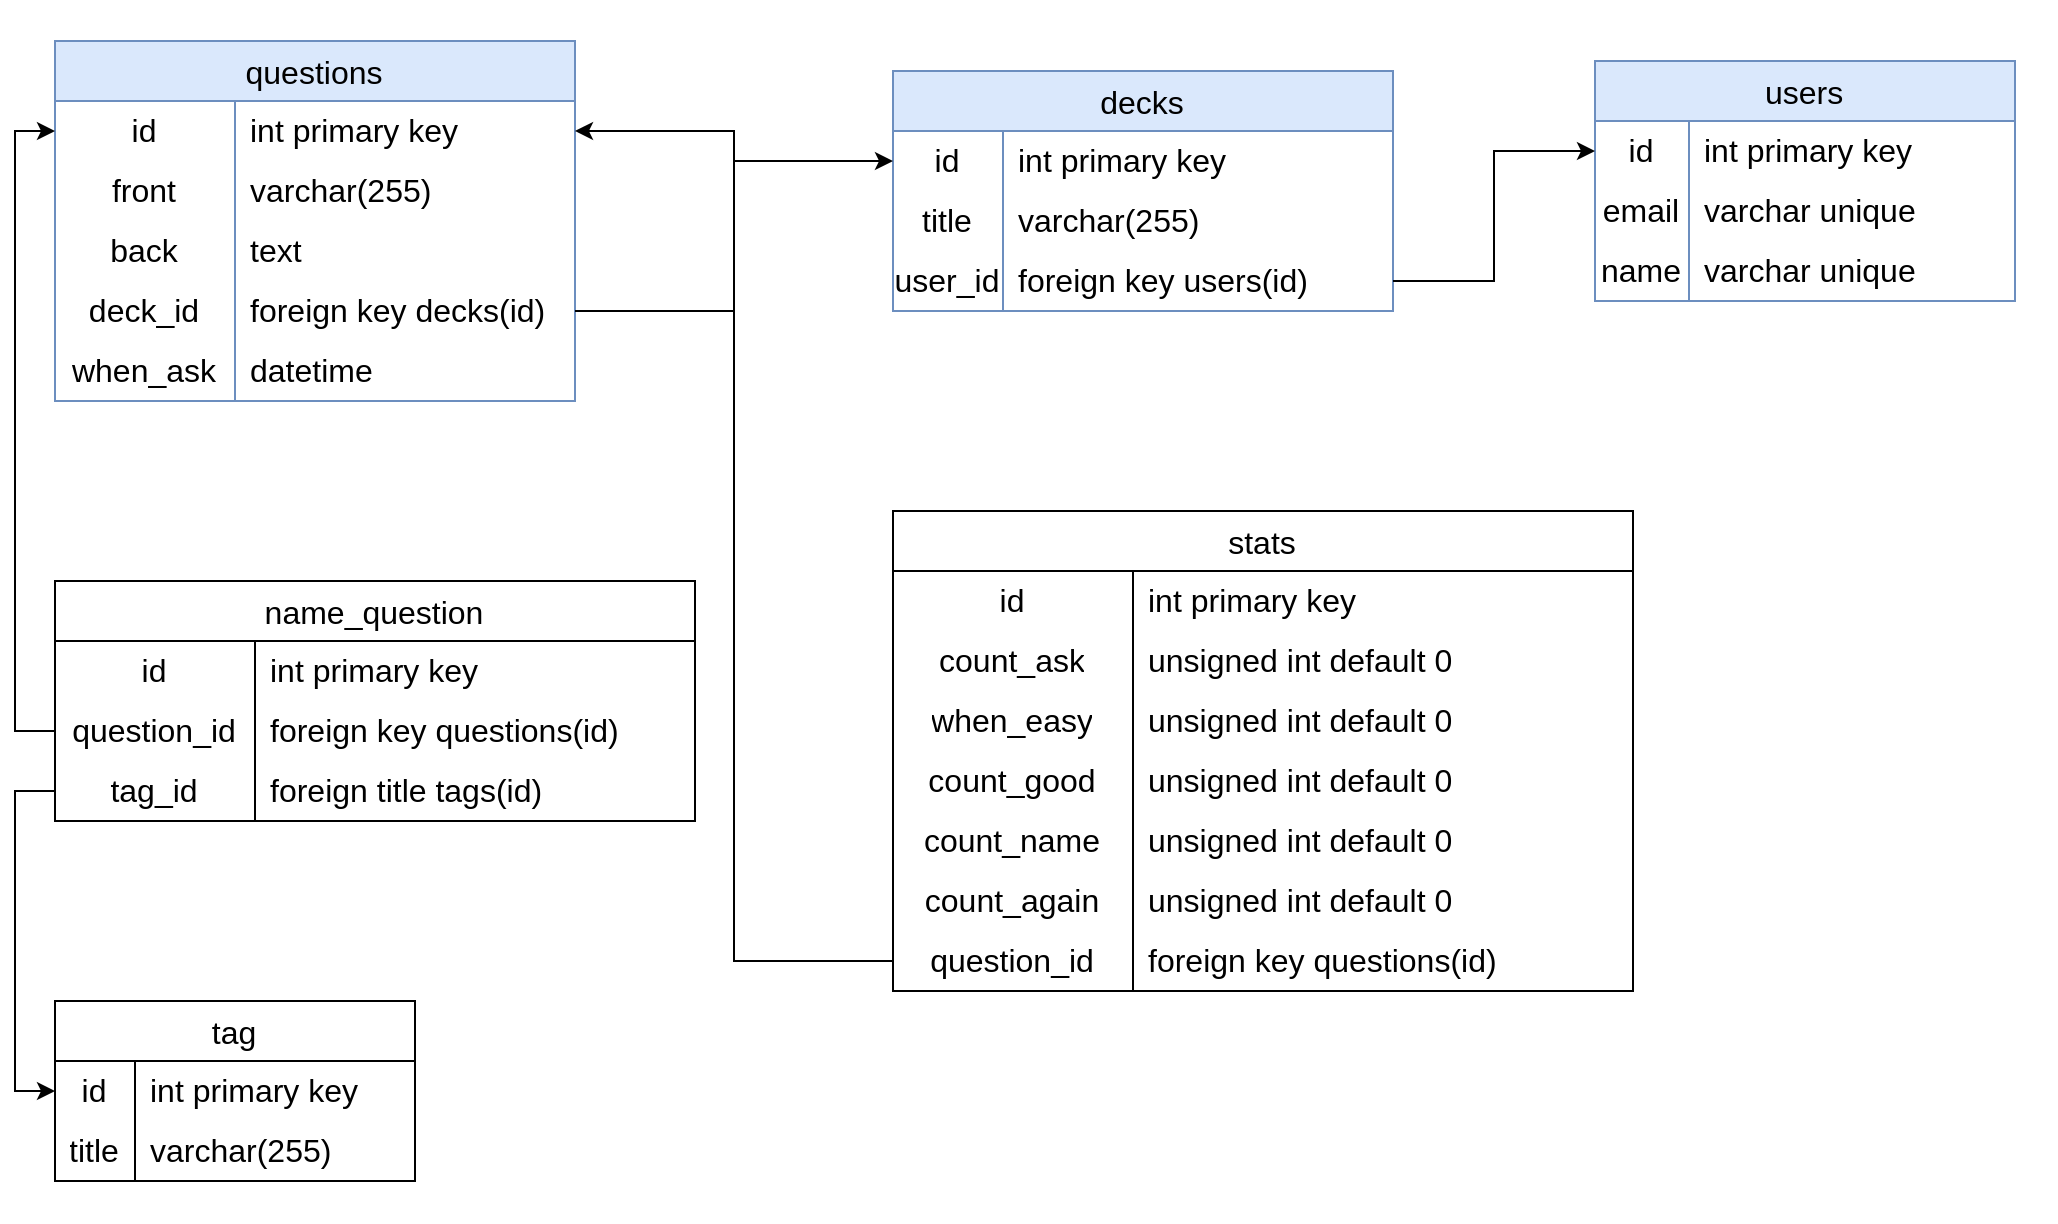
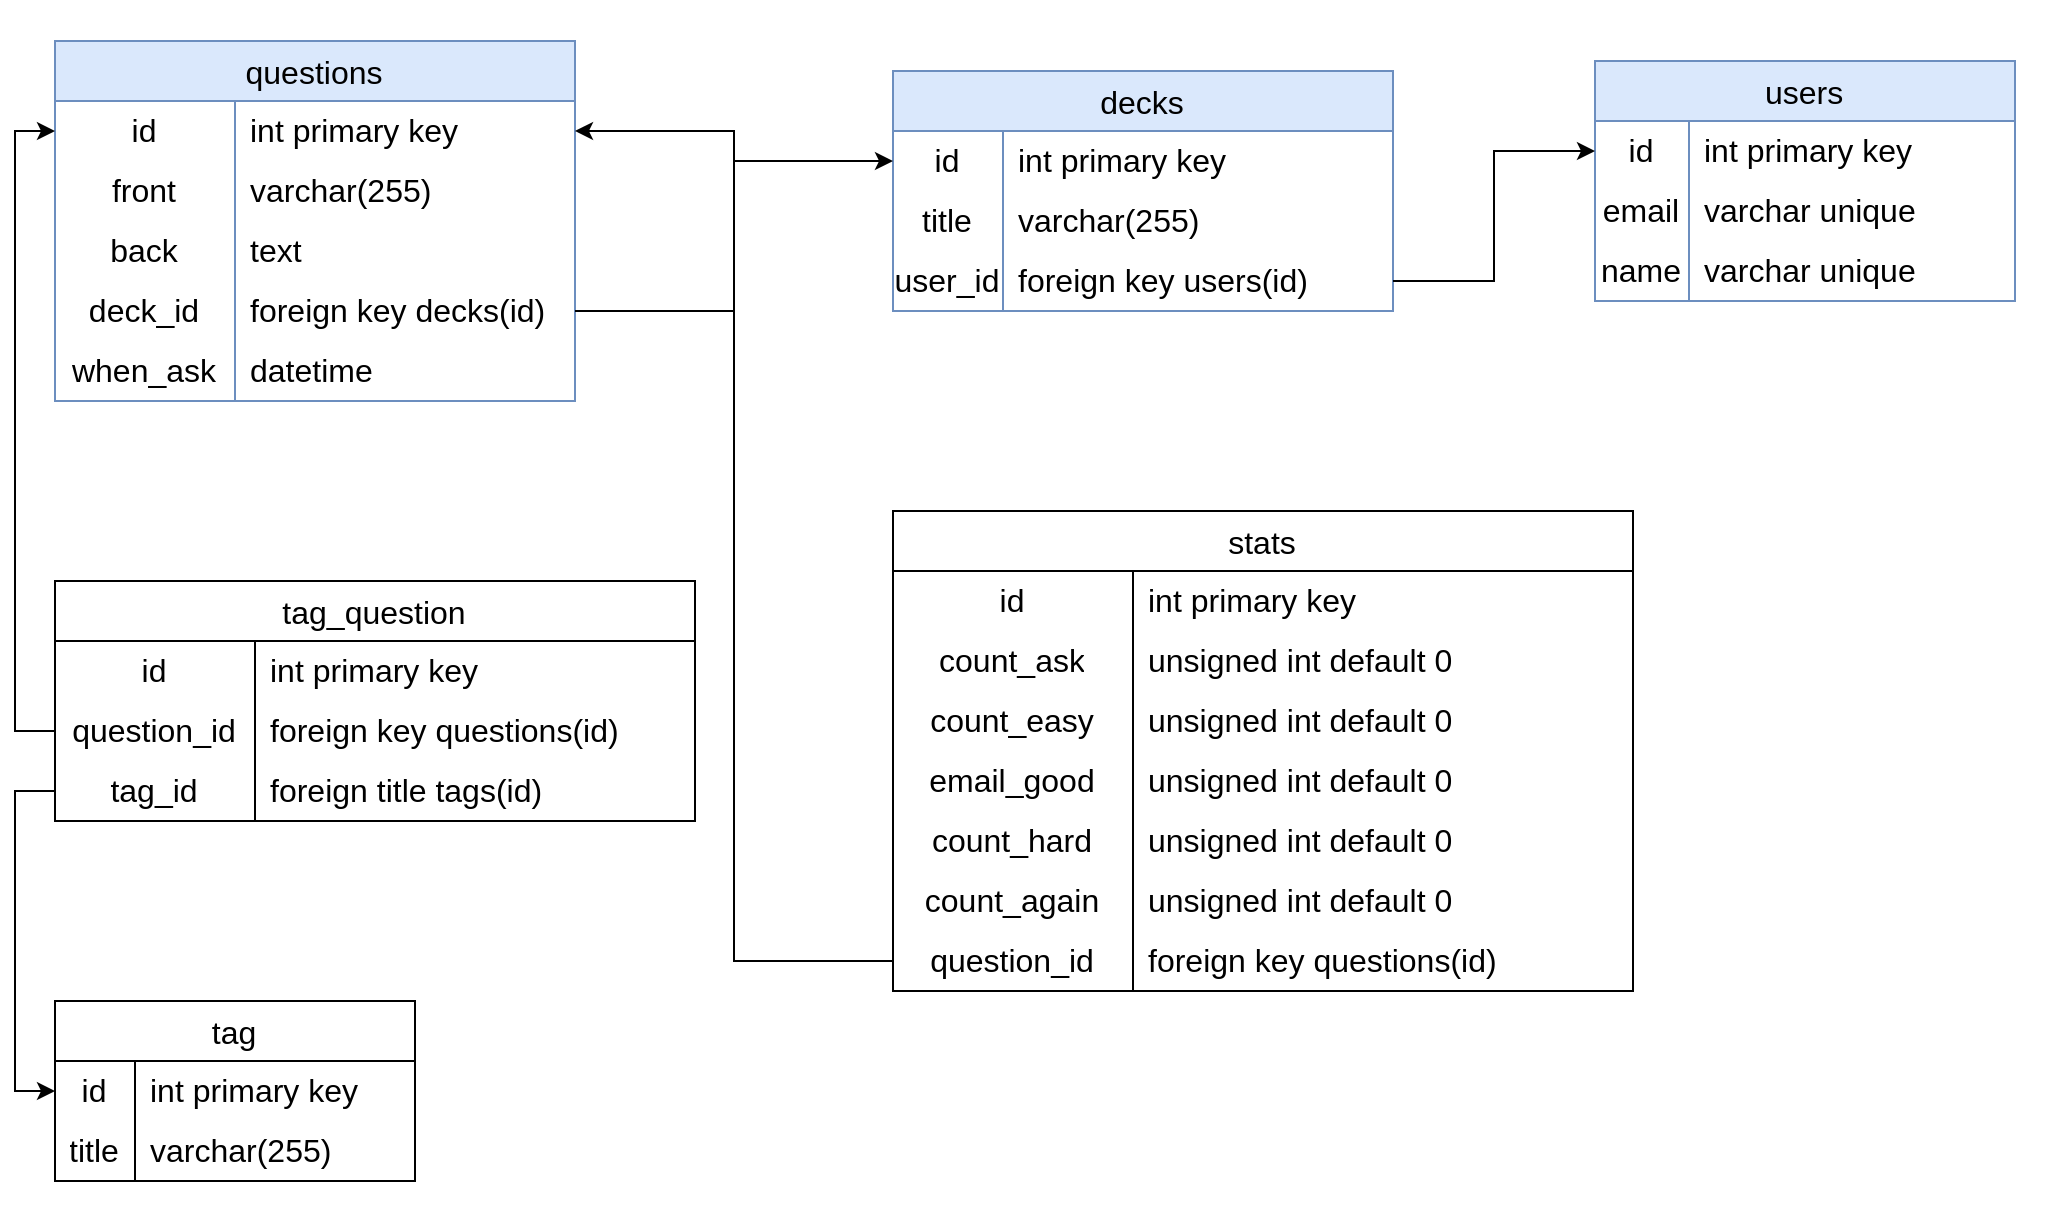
node "name_question": label "name_question" -> "tag_question"
node "when_easy": label "when_easy" -> "count_easy"
node "count_good": label "count_good" -> "email_good"
node "count_name": label "count_name" -> "count_hard"
